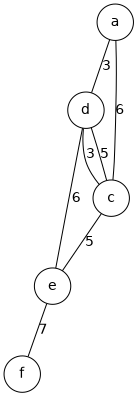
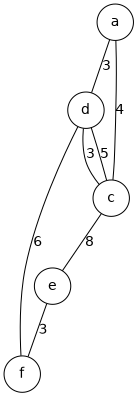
edge "a" -- "c": label "6" -> "4"
edge "d" -- "e": now "d" -- "f"
edge "c" -- "e": label "5" -> "8"
edge "e" -- "f": label "7" -> "3"
